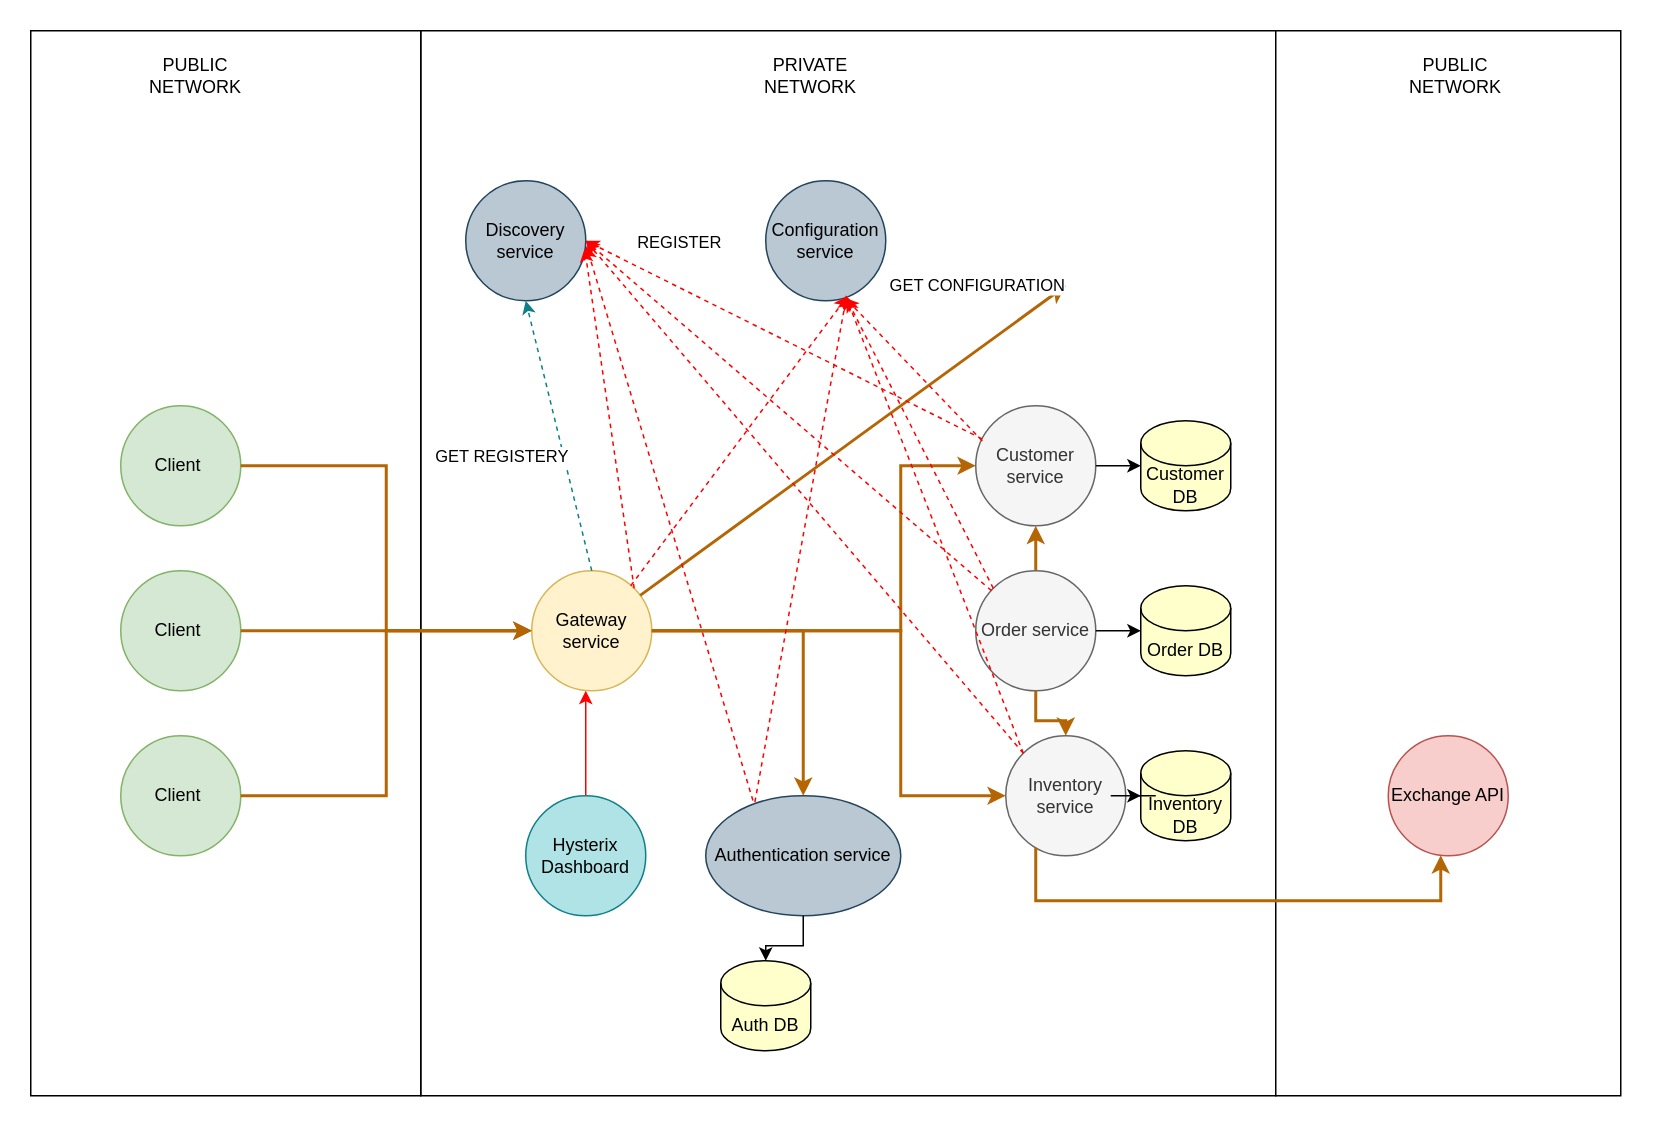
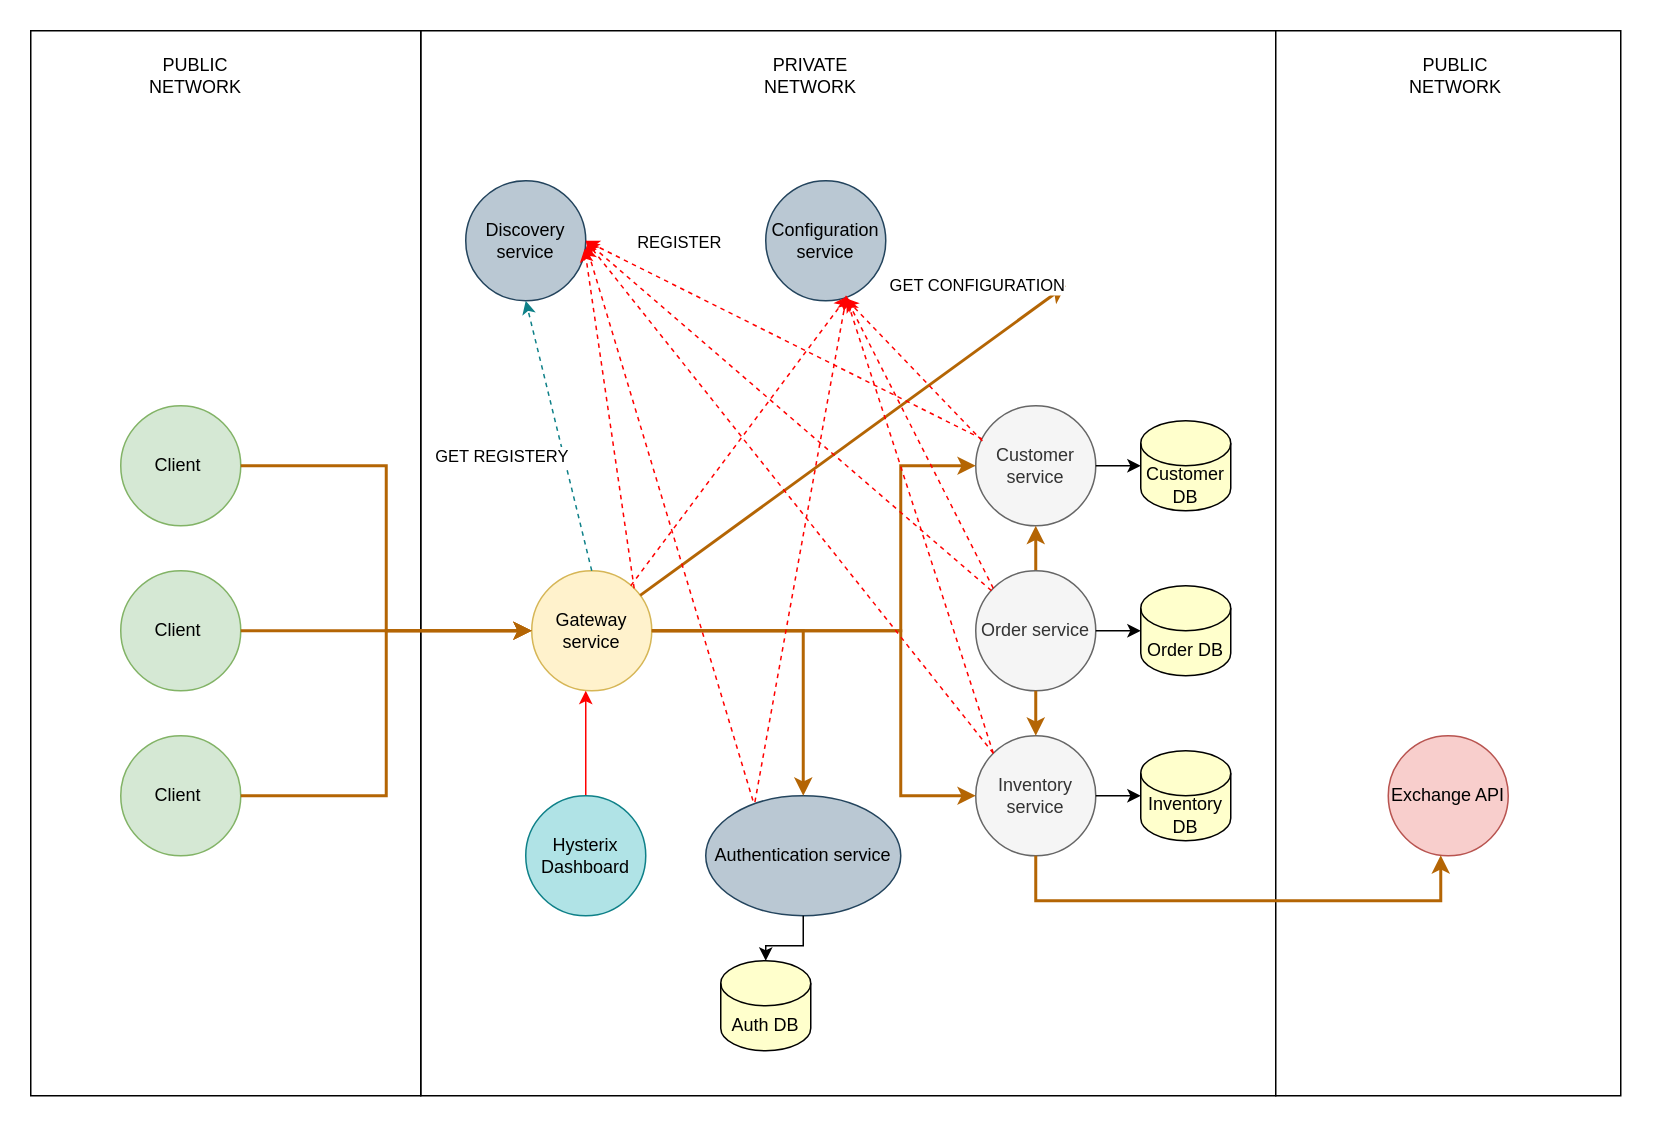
node "Inventory service": moved (1066, 796) -> (1036, 796)
